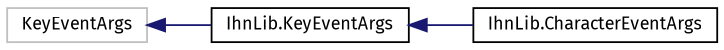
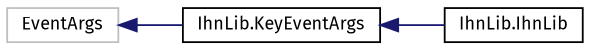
node "KeyEventArgs": label "KeyEventArgs" -> "EventArgs"
node "IhnLib.CharacterEventArgs": label "IhnLib.CharacterEventArgs" -> "IhnLib.IhnLib"
